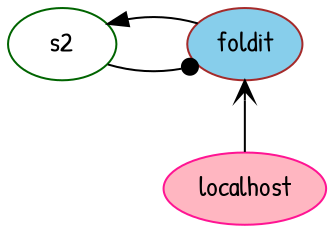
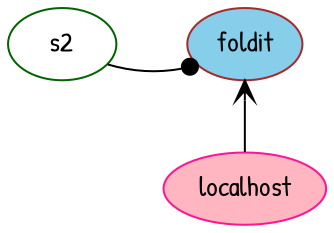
edge "foldit" -> "s2": removed
